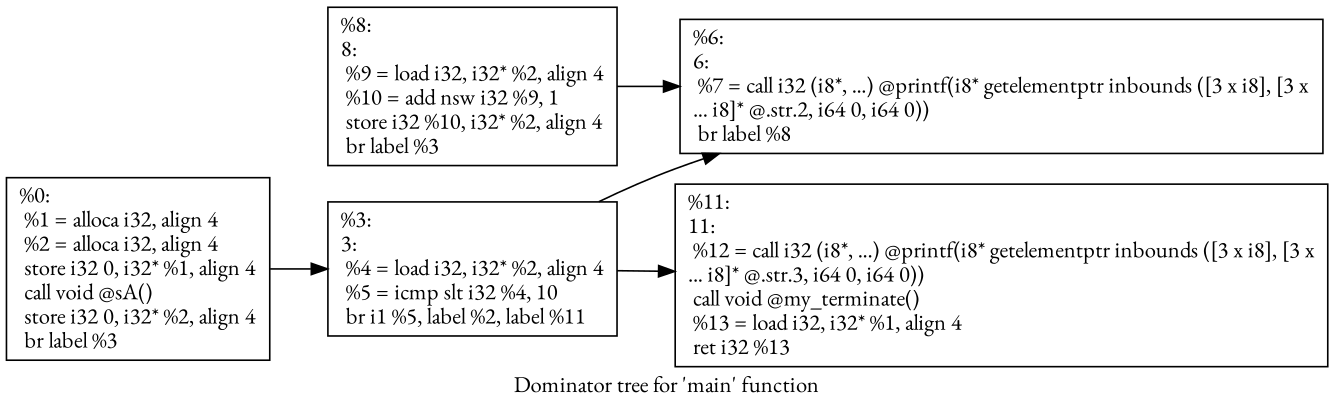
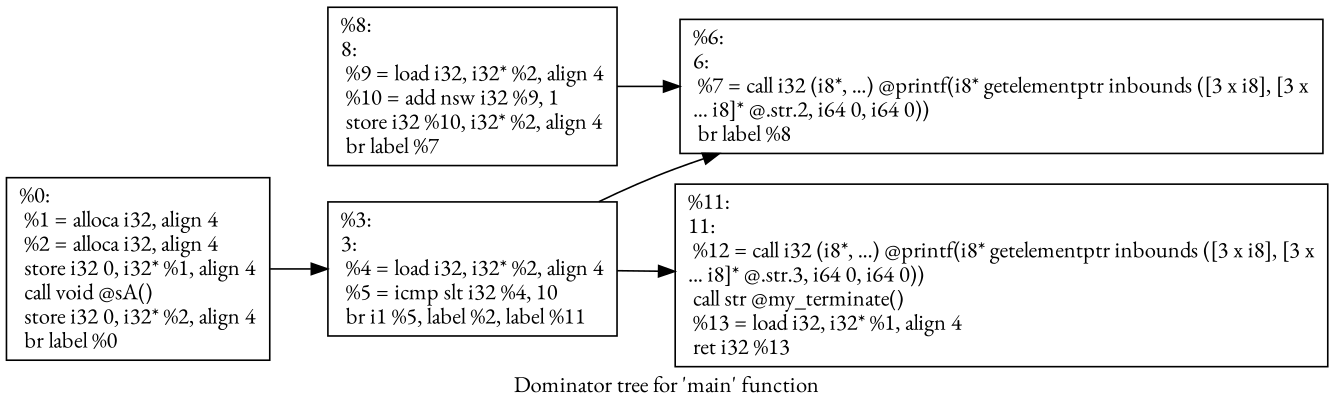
node "%8:": text "br label %3" -> "br label %7"
node "%11:": text "call void @my_terminate()" -> "call str @my_terminate()"
node "%0:": text "br label %3" -> "br label %0"
